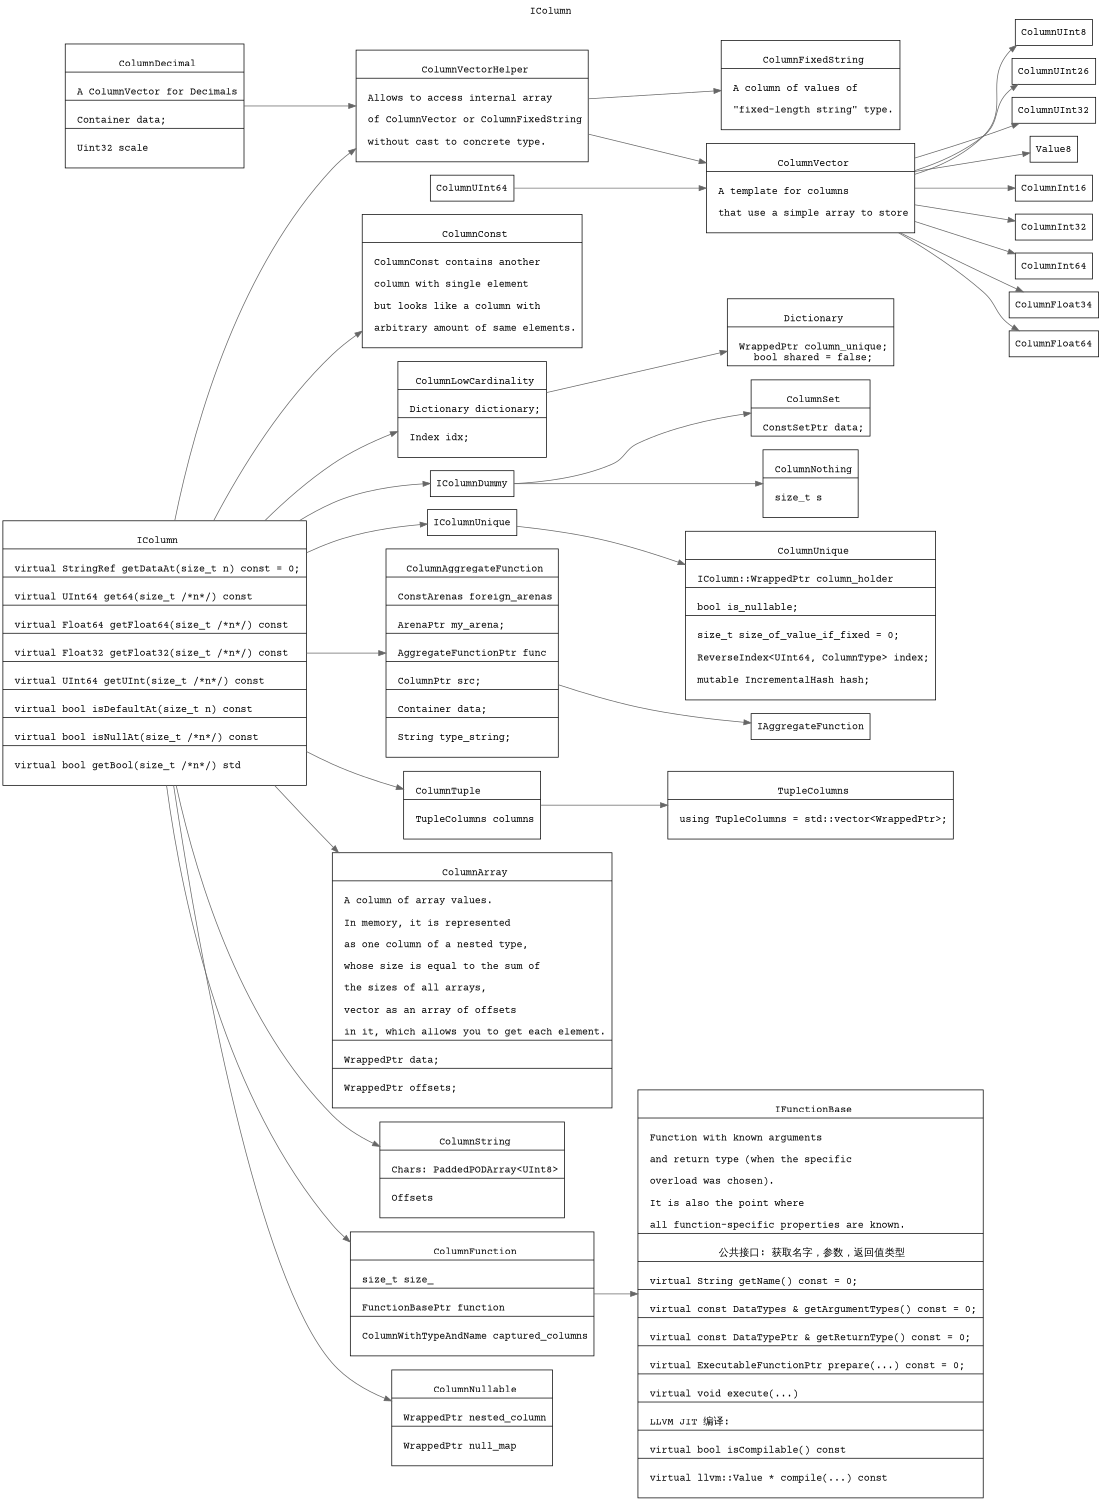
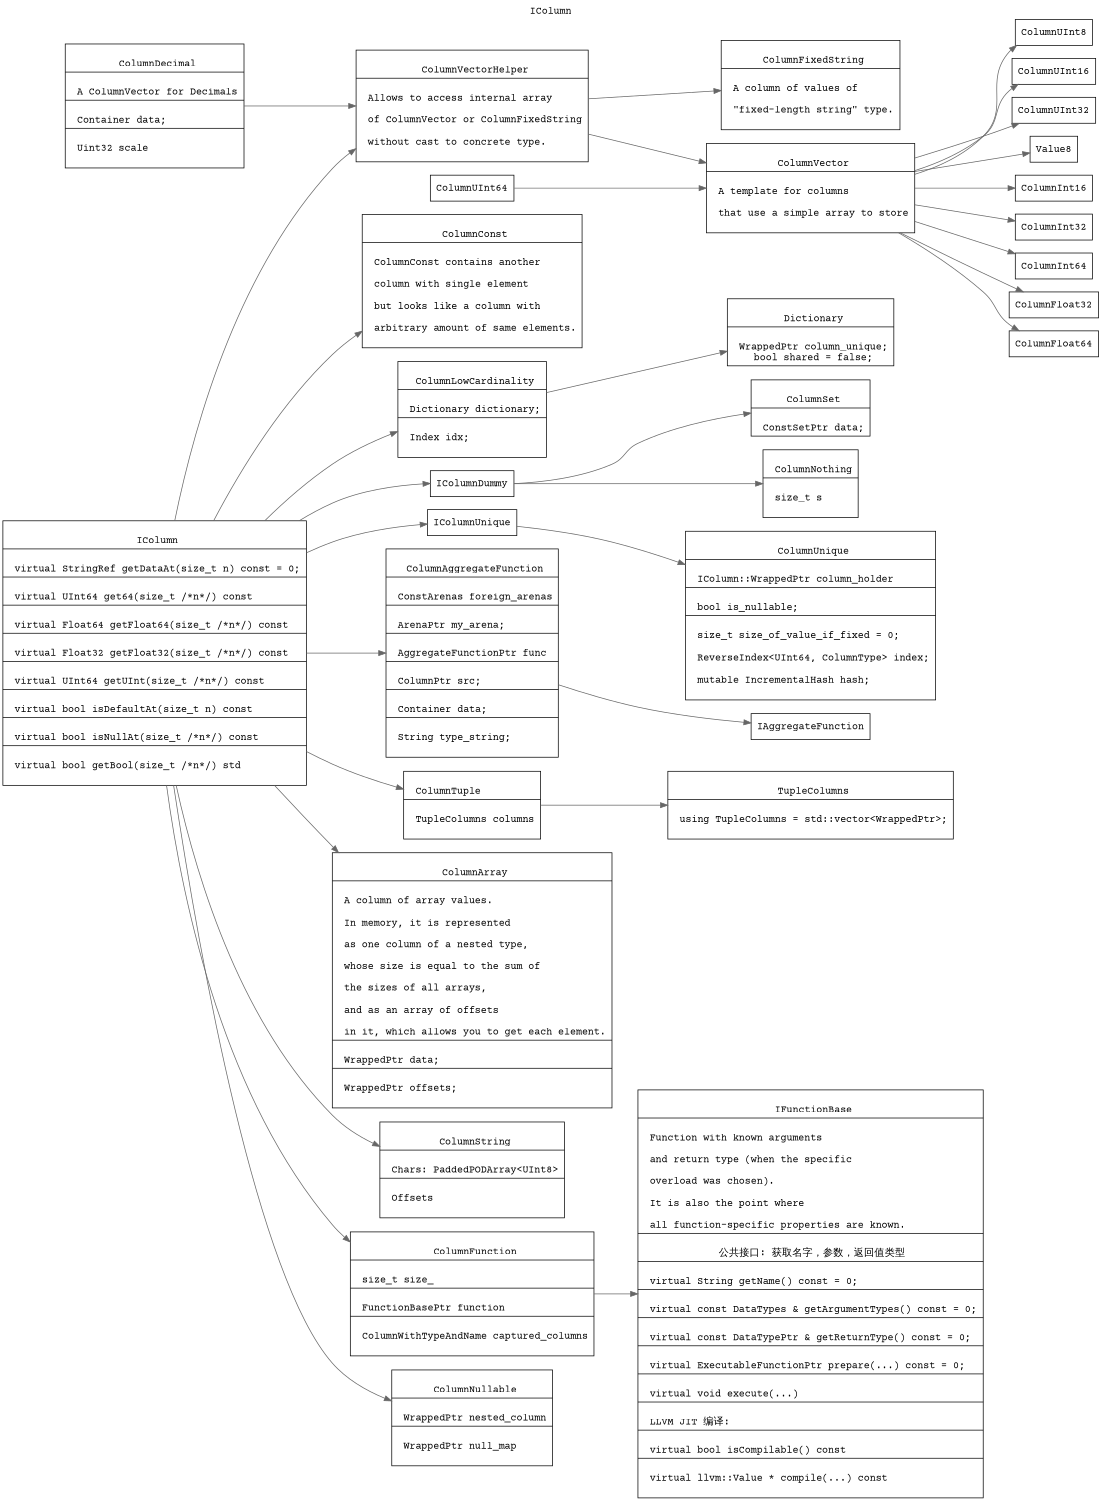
node "ColumnUInt26": label "ColumnUInt26" -> "ColumnUInt16"
node "ColumnFloat34": label "ColumnFloat34" -> "ColumnFloat32"
node "ColumnArray": text "vector as an array of offsets" -> "and as an array of offsets"
